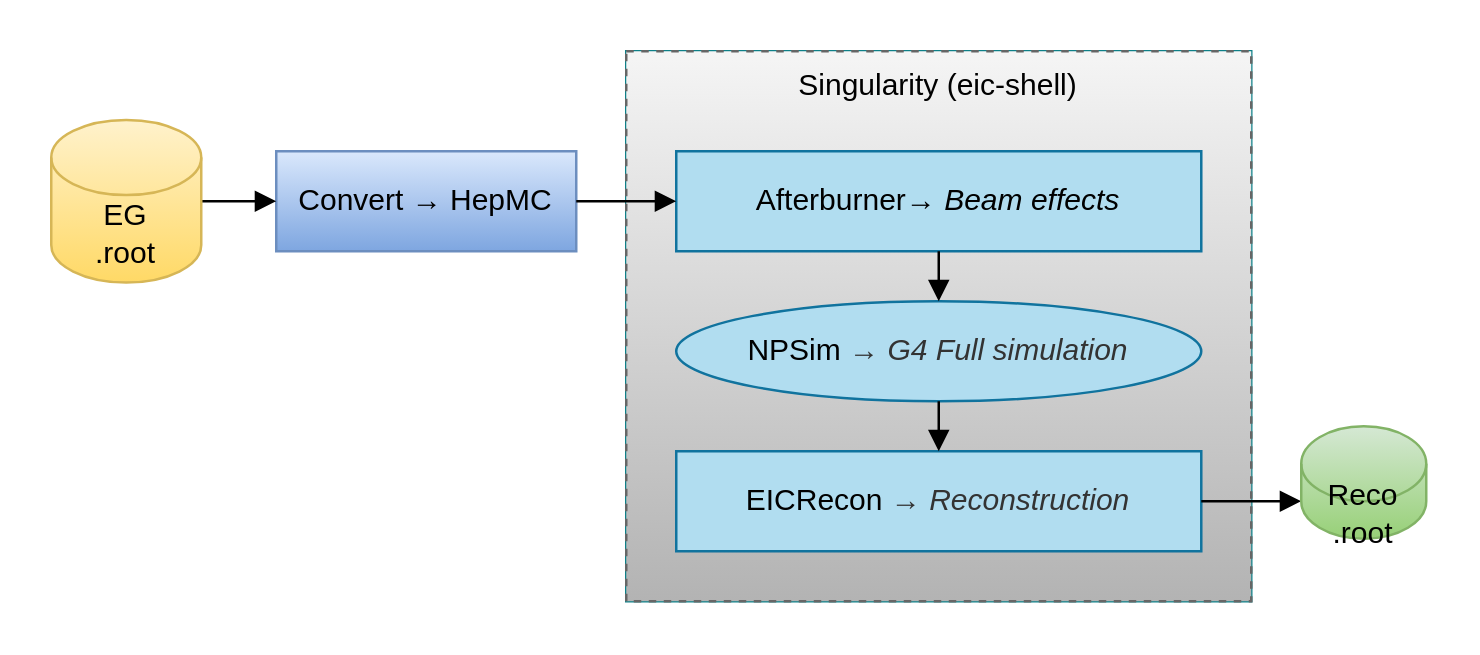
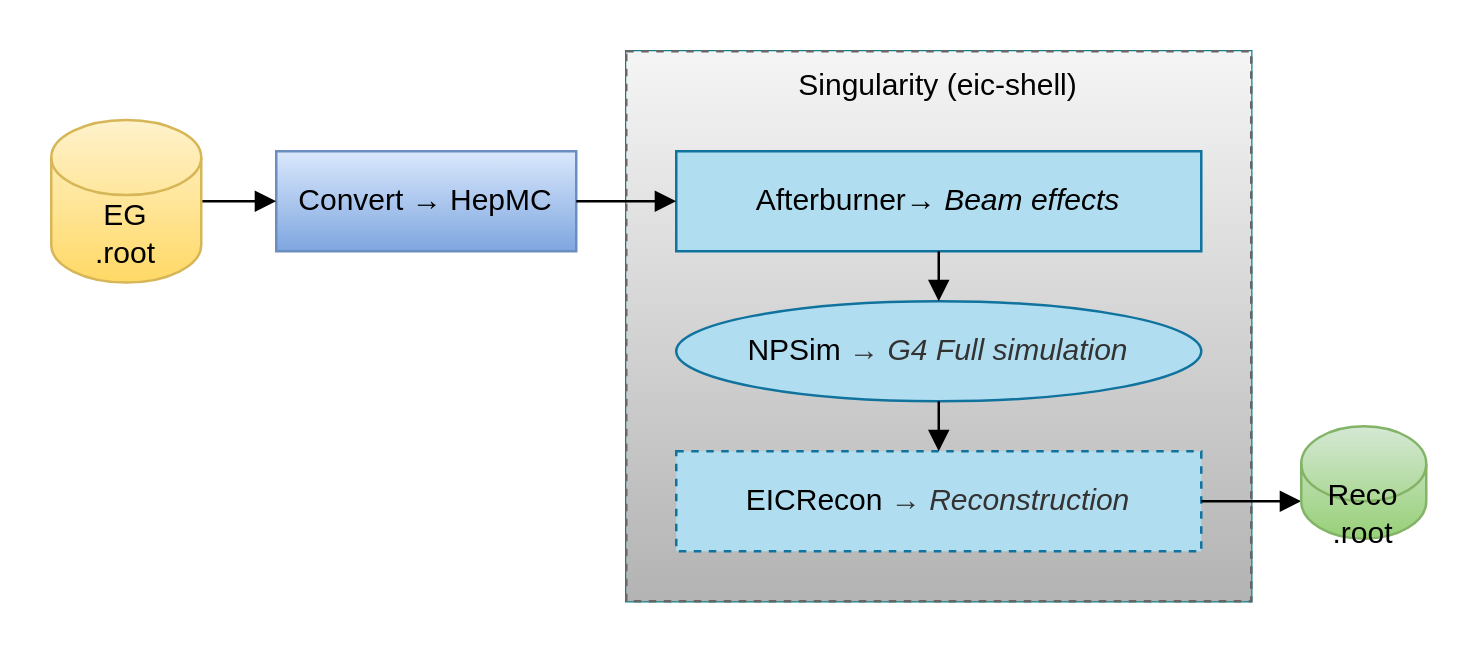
node "EICRecon → Reconstruction": style solid -> dashed
